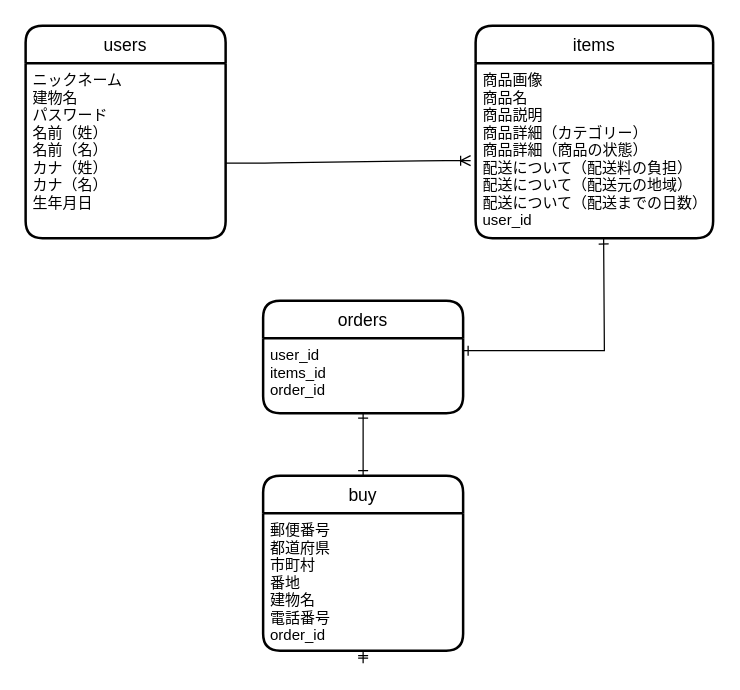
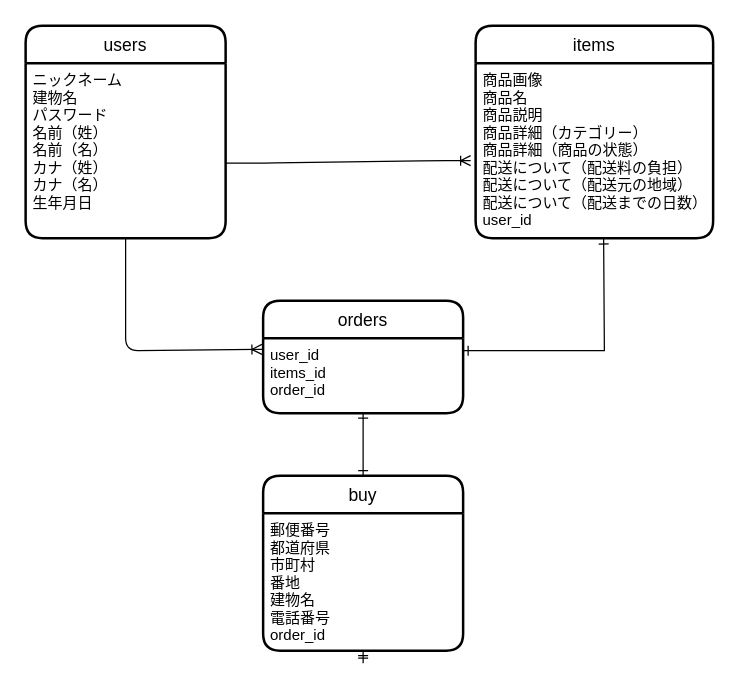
edge "ニックネーム 建物名 パスワード 名前（姓） 名前（名） カナ（姓） カナ（名） 生年月日" -> "user_id items_id order_id": added
